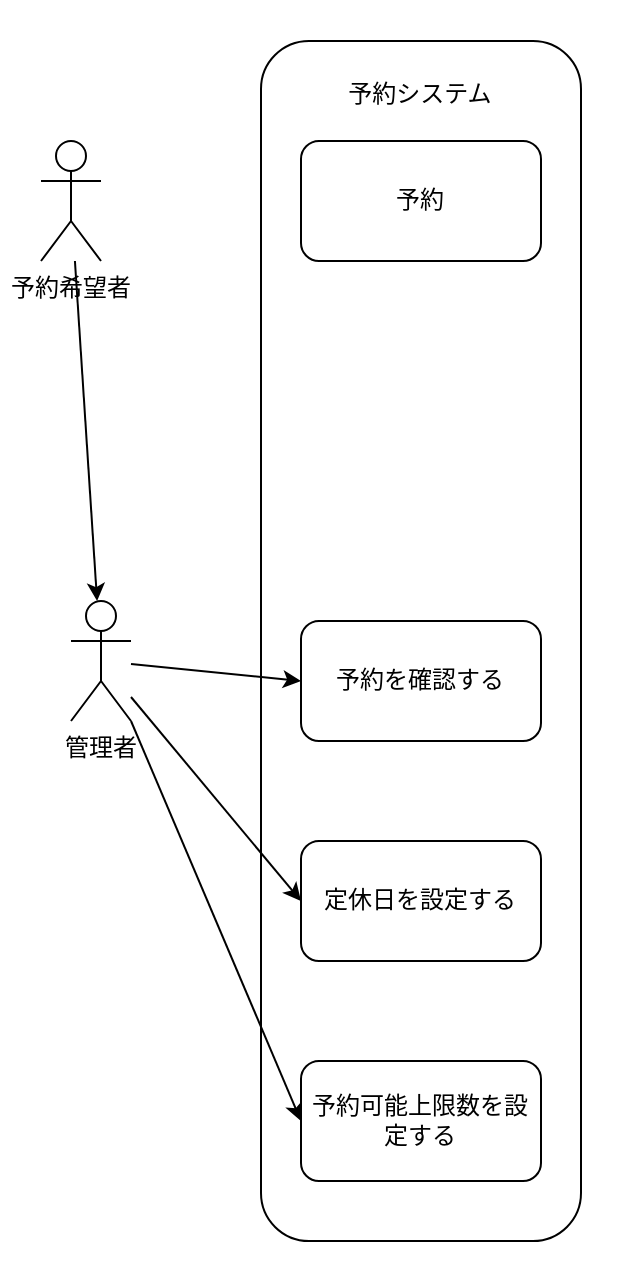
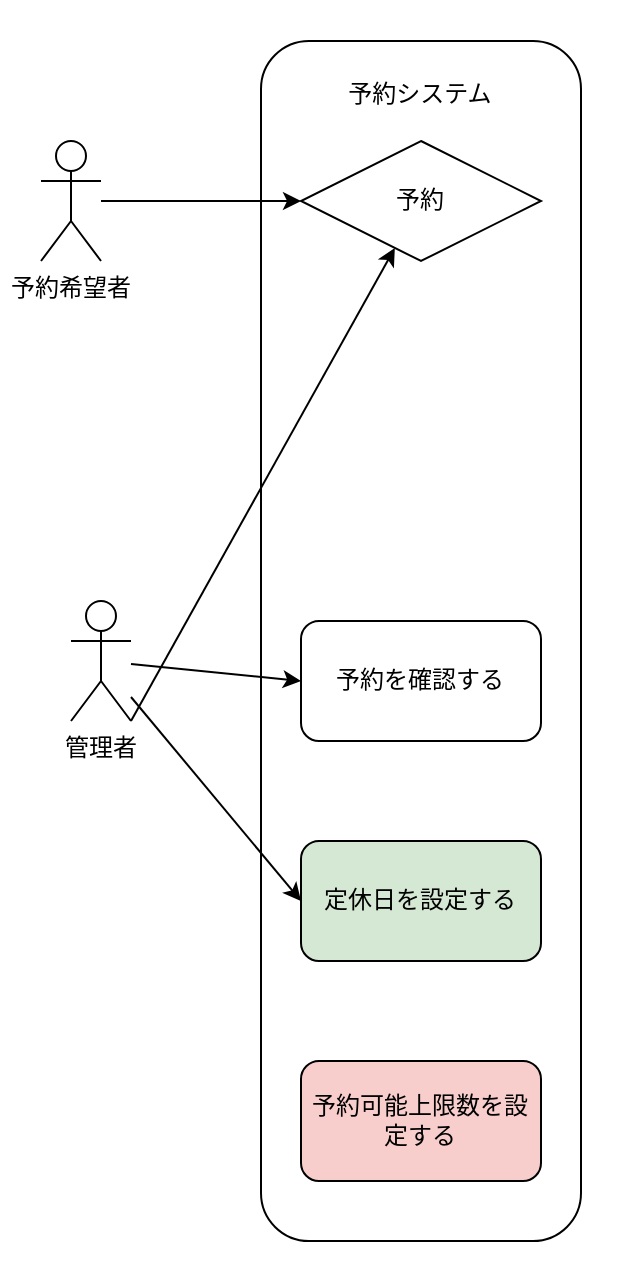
node "予約": shape rounded rectangle -> diamond
edge "予約希望者" -> "管理者": now "予約希望者" -> "予約"
node "定休日を設定する": fillcolor #ffffff -> #d5e8d4
edge "管理者" -> "予約可能上限数を設定する": now "管理者" -> "予約"
node "予約可能上限数を設定する": fillcolor #ffffff -> #f8cecc
